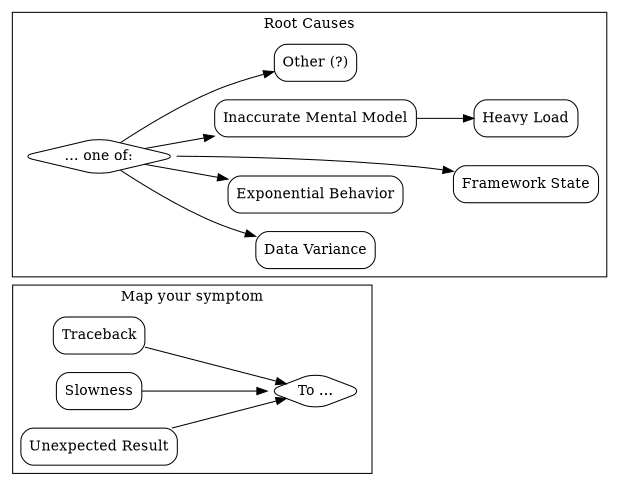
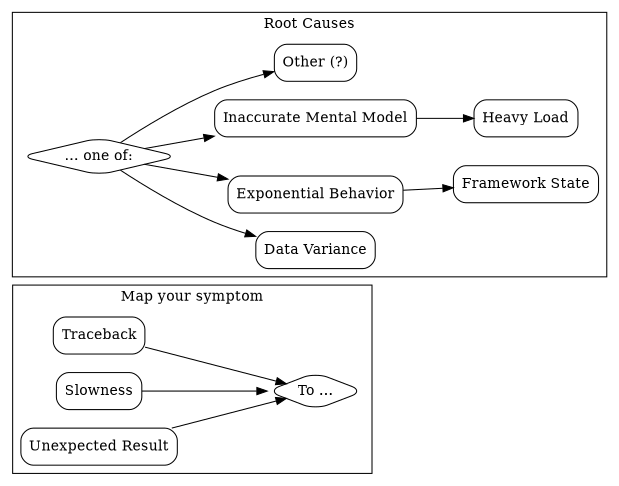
edge "... one of:" -> "Framework State": now "Exponential Behavior" -> "Framework State"
